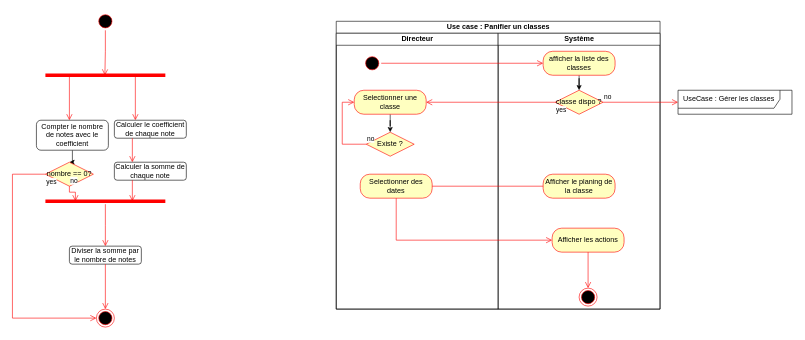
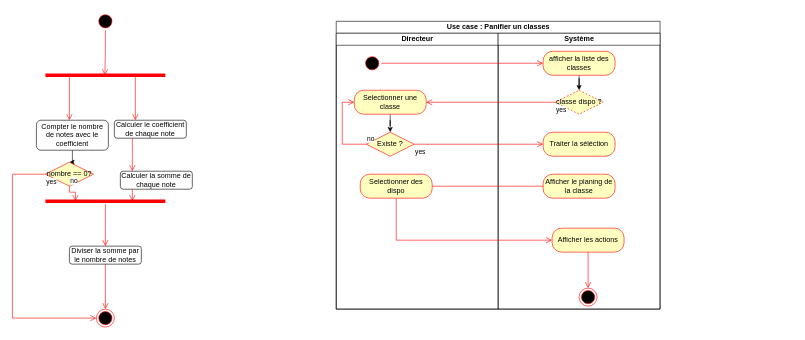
node "classe dispo ?": style solid -> dashed
edge "classe dispo ?" -> "UseCase : Gérer les classes": removed, label "no"
node "UseCase : Gérer les classes": removed
edge "Existe ?" -> "Traiter la séléction": added, label "yes"
node "Traiter la séléction": added
node "Calculer la somme de chaque note": moved (150, 171) -> (156, 180)
node "Selectionner des dates": label "Selectionner des dates" -> "Selectionner des dispo"
